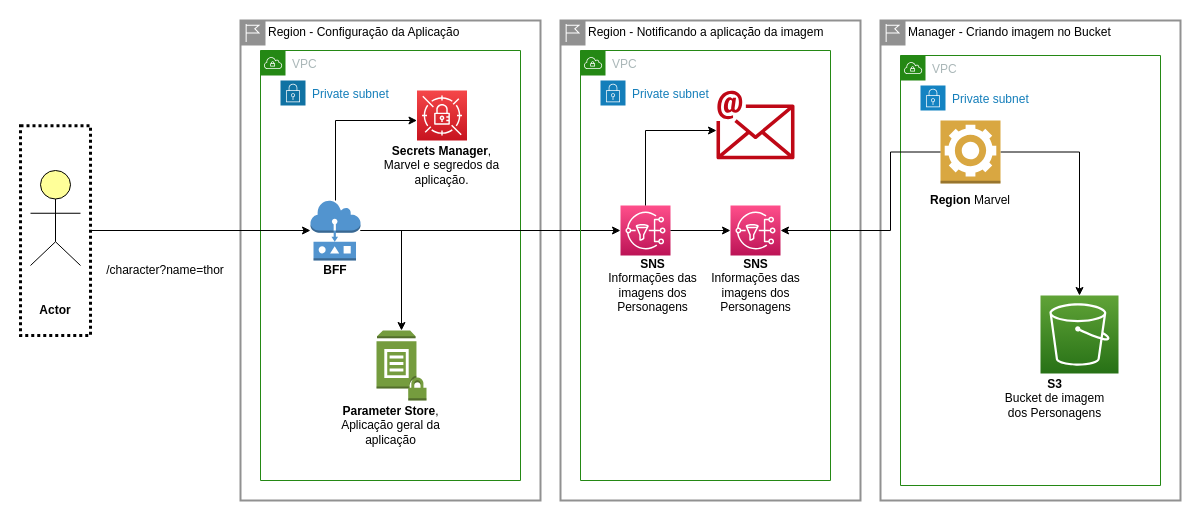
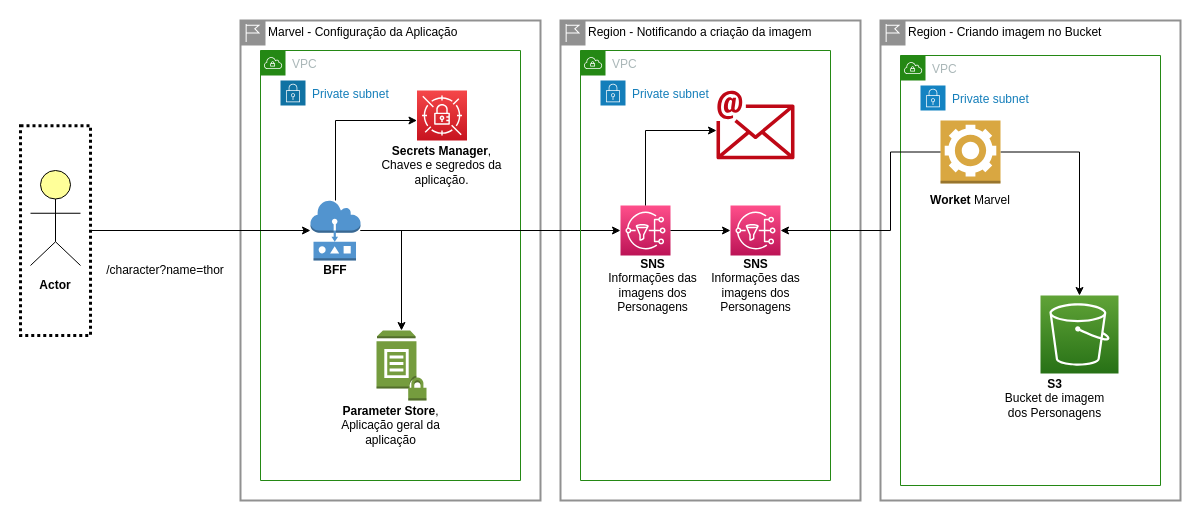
node "Region - Configuração da Aplicação": label "Region - Configuração da Aplicação" -> "Marvel - Configuração da Aplicação"
node "Region - Notificando a aplicação da imagem": label "Region - Notificando a aplicação da imagem" -> "Region - Notificando a criação da imagem"
node "Manager - Criando imagem no Bucket": label "Manager - Criando imagem no Bucket" -> "Region - Criando imagem no Bucket"
node "Secrets Manager, Marvel e segredos da aplicação.": label "Secrets Manager, Marvel e segredos da aplicação." -> "Secrets Manager, Chaves e segredos da aplicação."
node "Region Marvel": label "Region Marvel" -> "Worket Marvel"
node "Actor": moved (56, 311) -> (56, 286)
